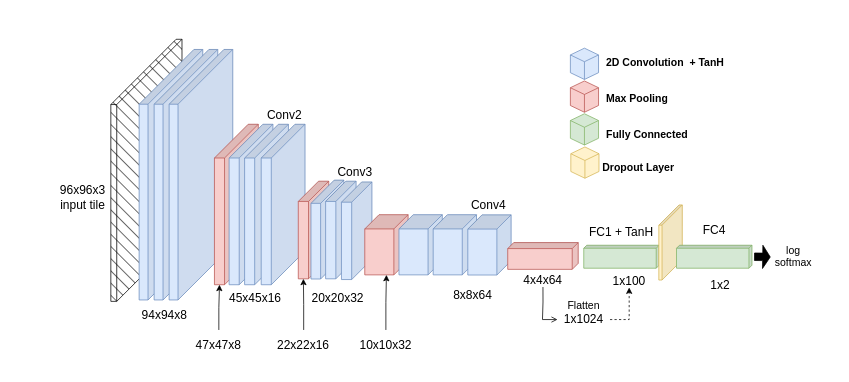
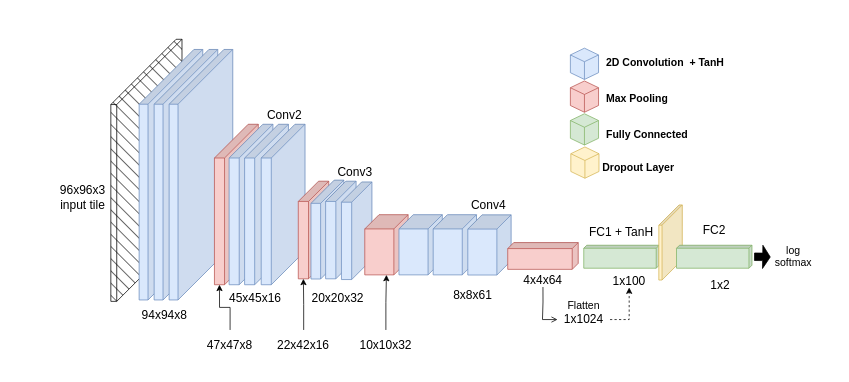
node "FC4": label "FC4" -> "FC2"
node "8x8x64": label "8x8x64" -> "8x8x61"
node "47x47x8": moved (219, 345) -> (230, 345)
node "22x22x16": label "22x22x16" -> "22x42x16"
